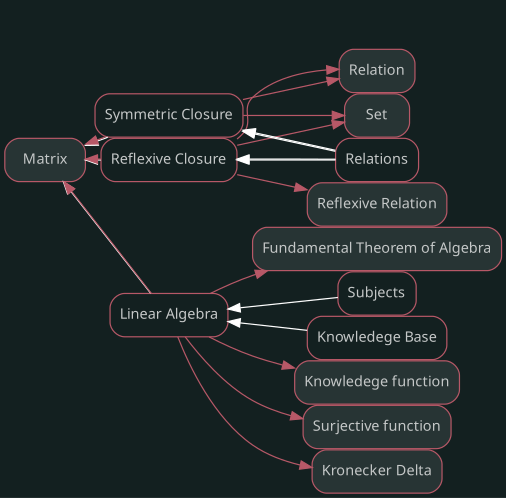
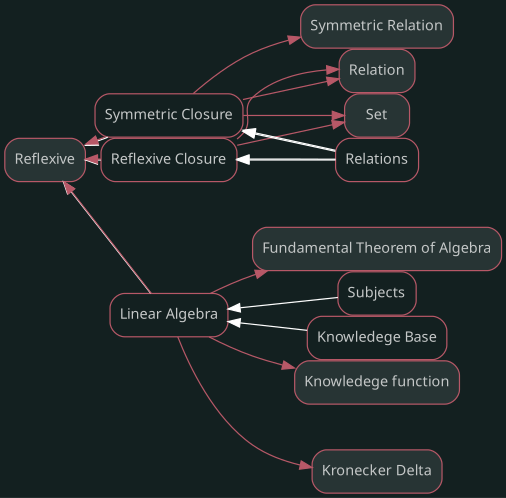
node "Symmetric Relation": added
node "Matrix": label "Matrix" -> "Reflexive"
node "Reflexive Relation": removed
node "Surjective function": removed
